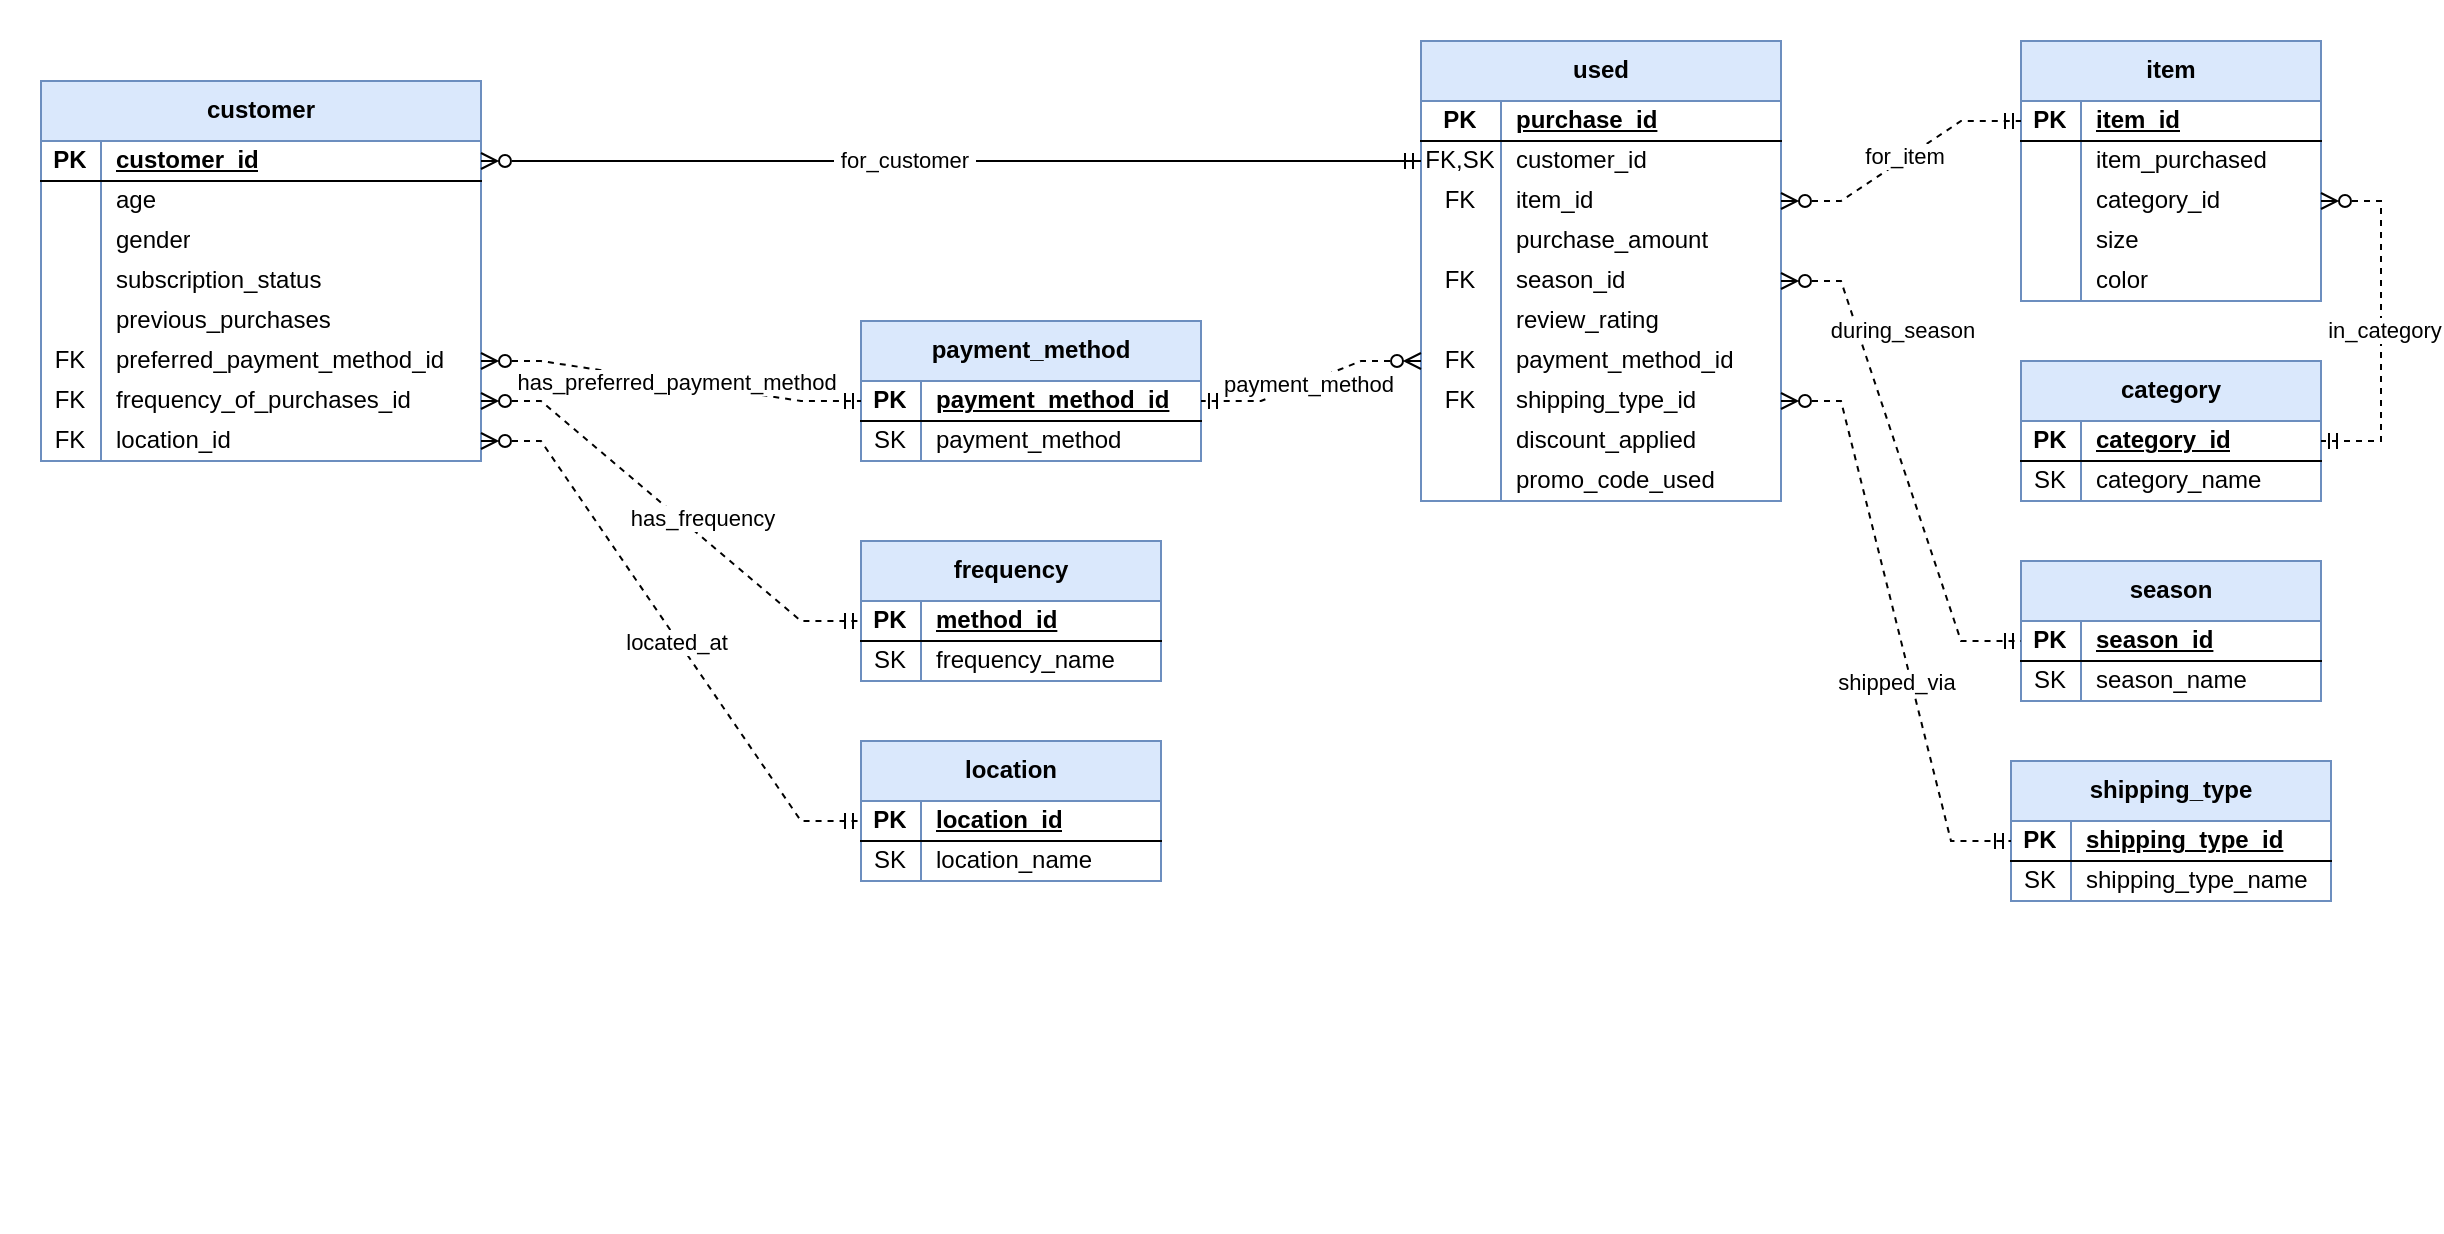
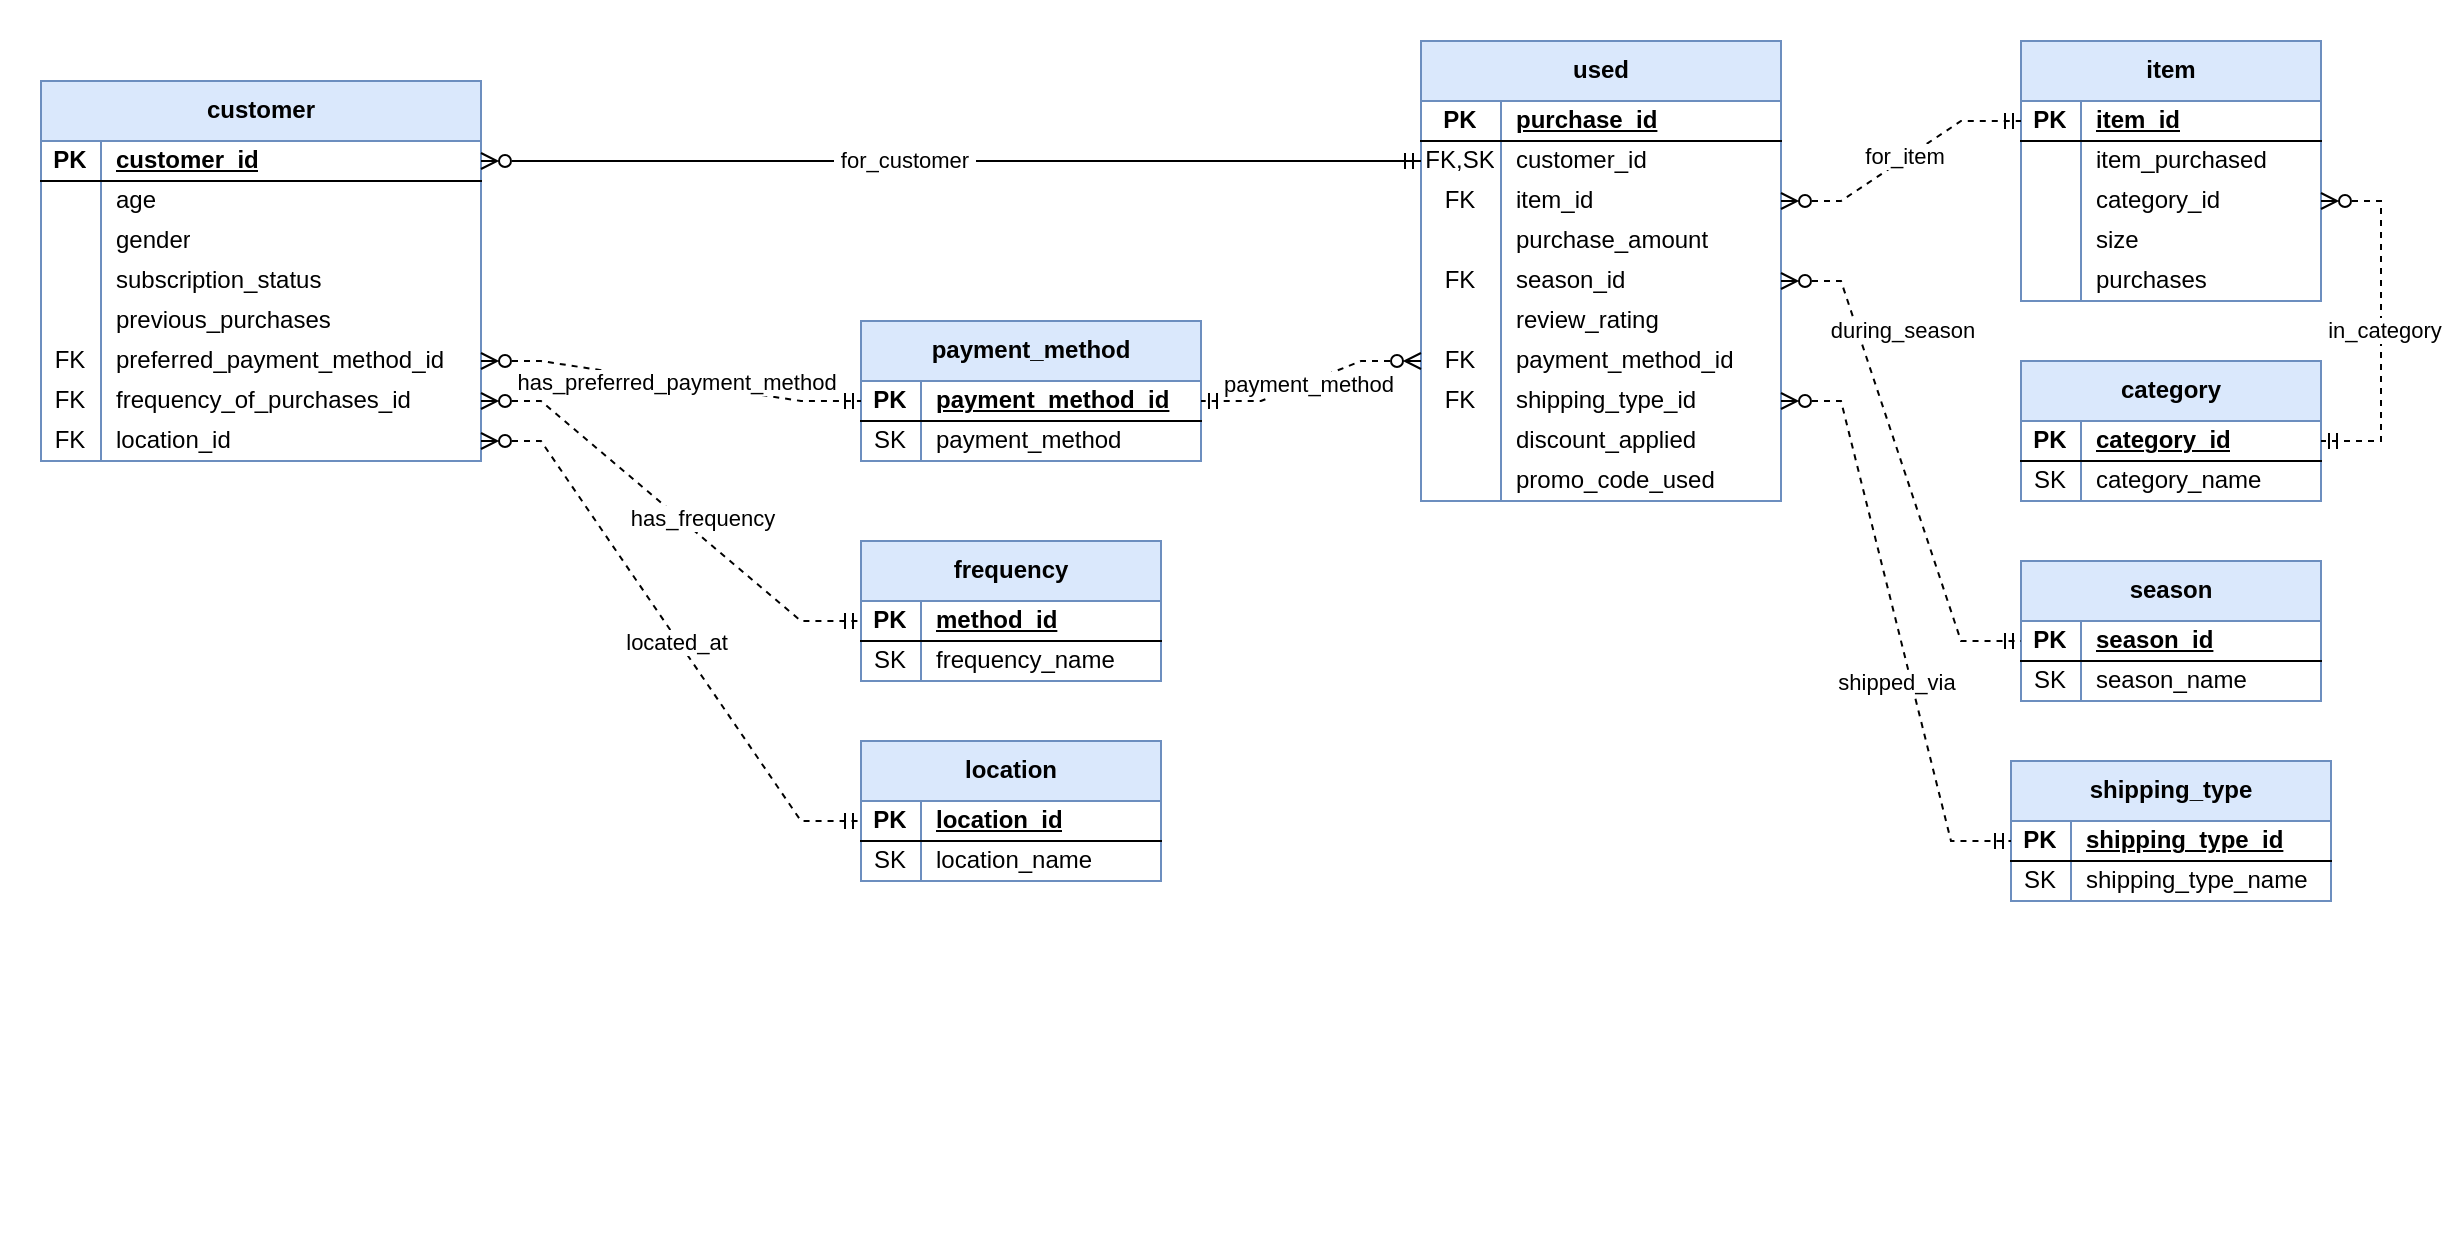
node "color": label "color" -> "purchases"
